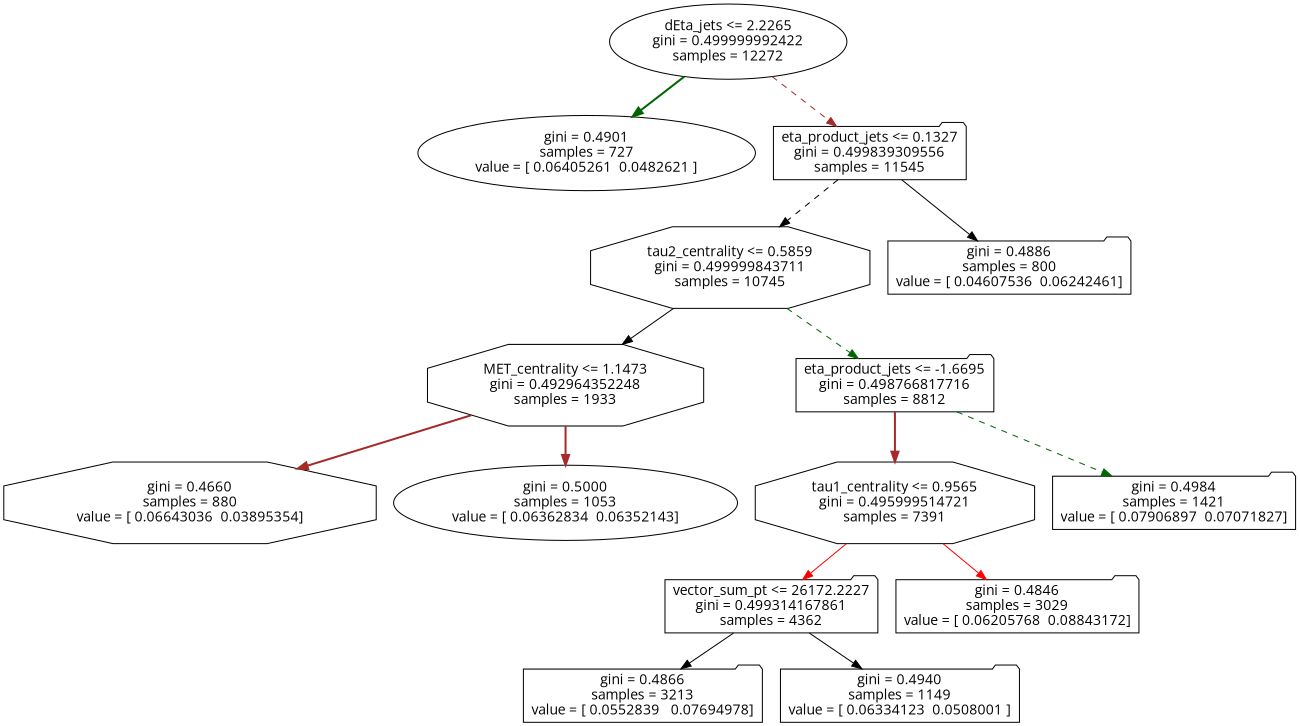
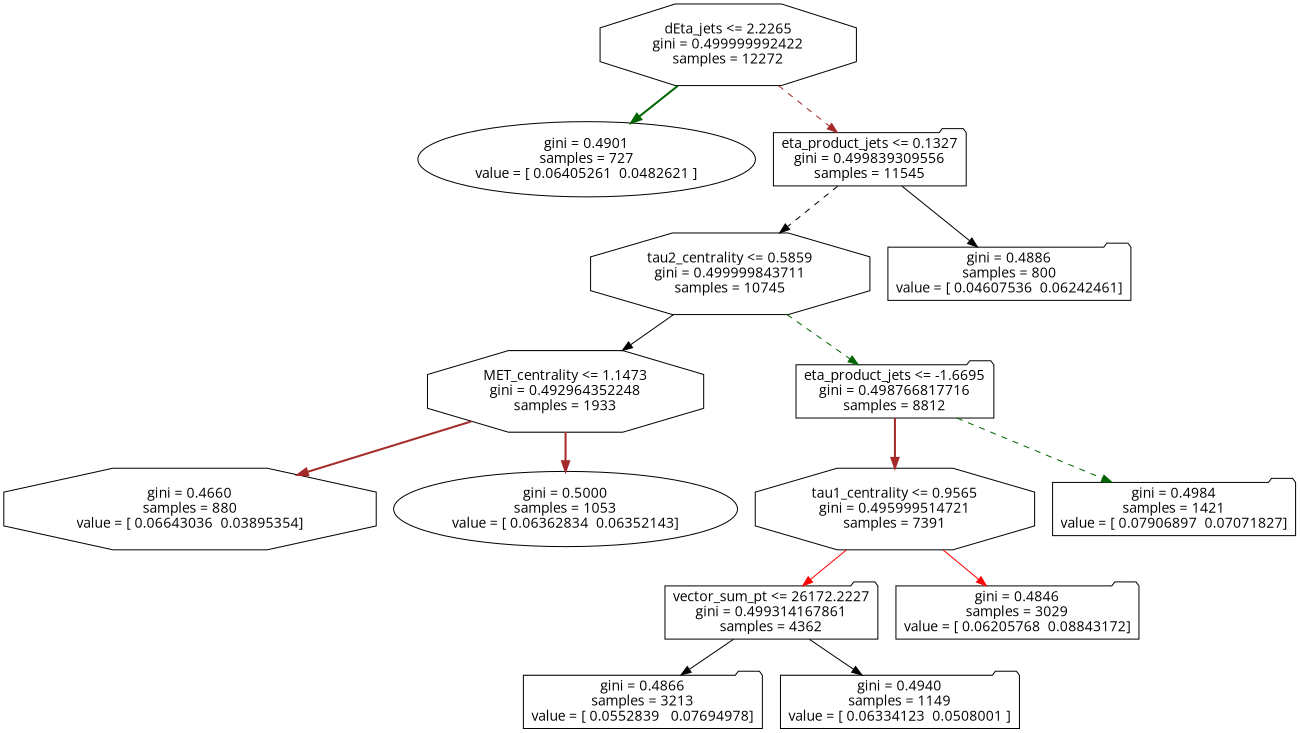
node "dEta_jets <= 2.2265 gini = 0.499999992422 samples = 12272": shape ellipse -> octagon
